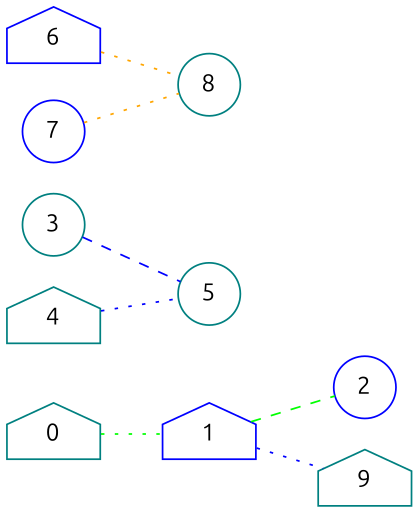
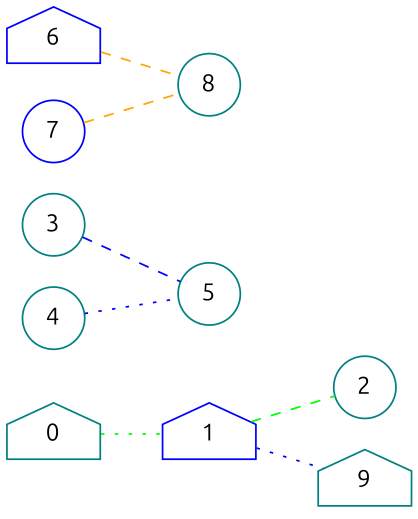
edge "6" -- "8": style dotted -> dashed
edge "8" -- "7": style dotted -> dashed
node "4": shape house -> circle
node "2": color blue -> teal
